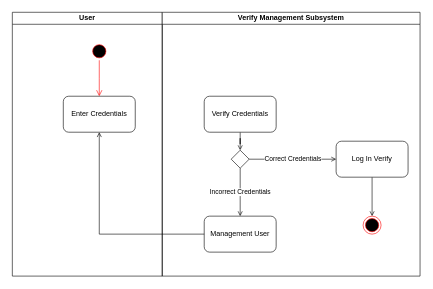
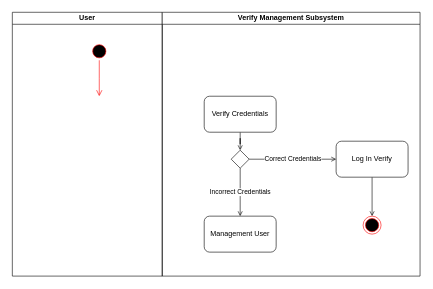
node "Enter Credentials": removed
edge "Management User" -> "Enter Credentials": removed
